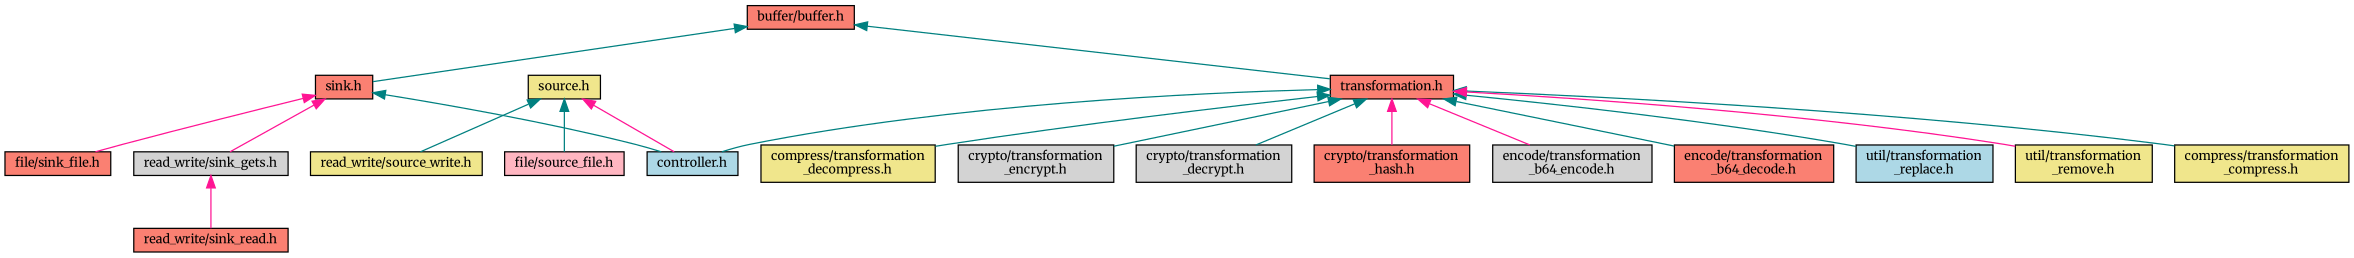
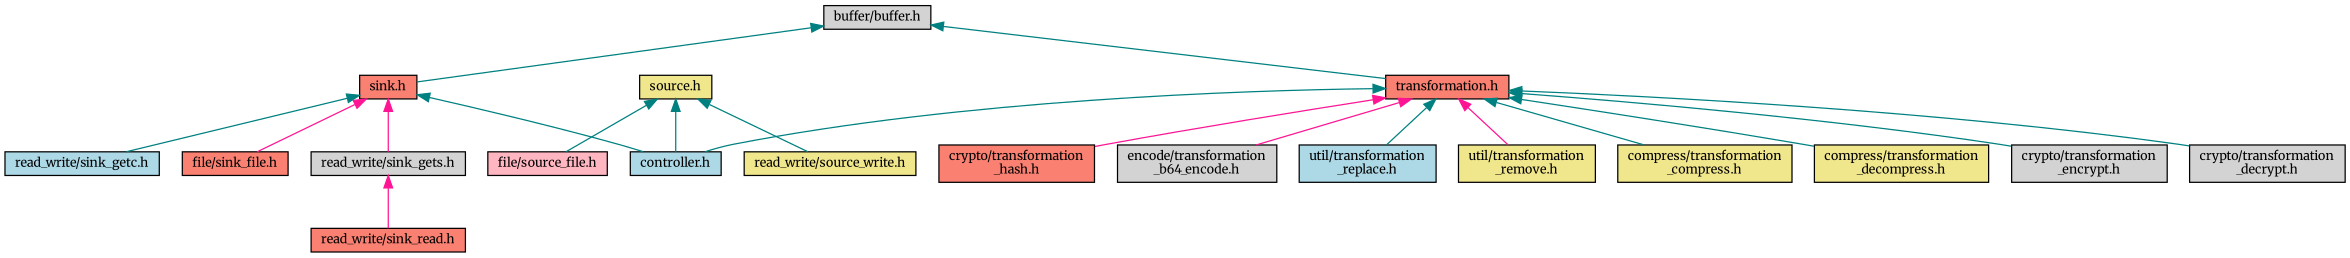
node "buffer/buffer.h": fillcolor salmon -> lightgrey
edge "controller.h" -> "source.h": color deeppink -> teal
node "read_write/sink_getc.h": added
node "encode/transformation _b64_decode.h": removed
